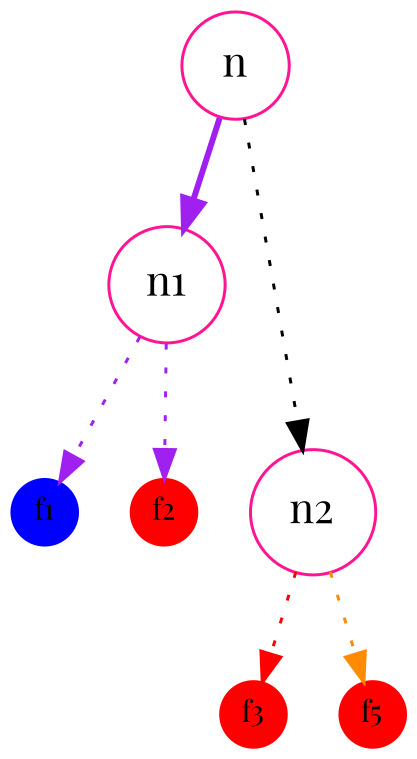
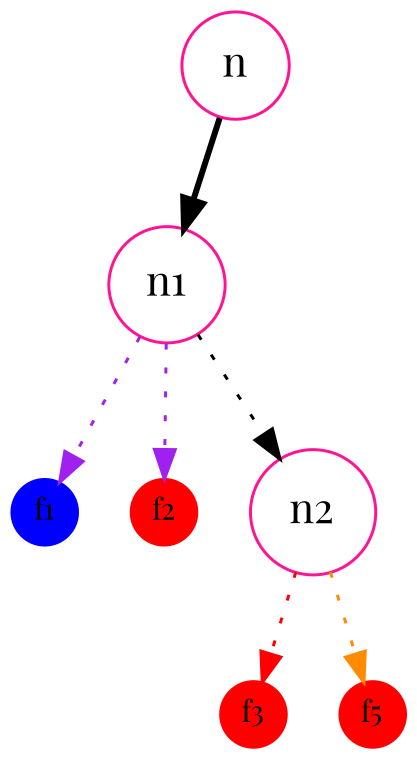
edge "n" -> "n1": color purple -> black
edge "n" -> "n2": now "n1" -> "n2"
